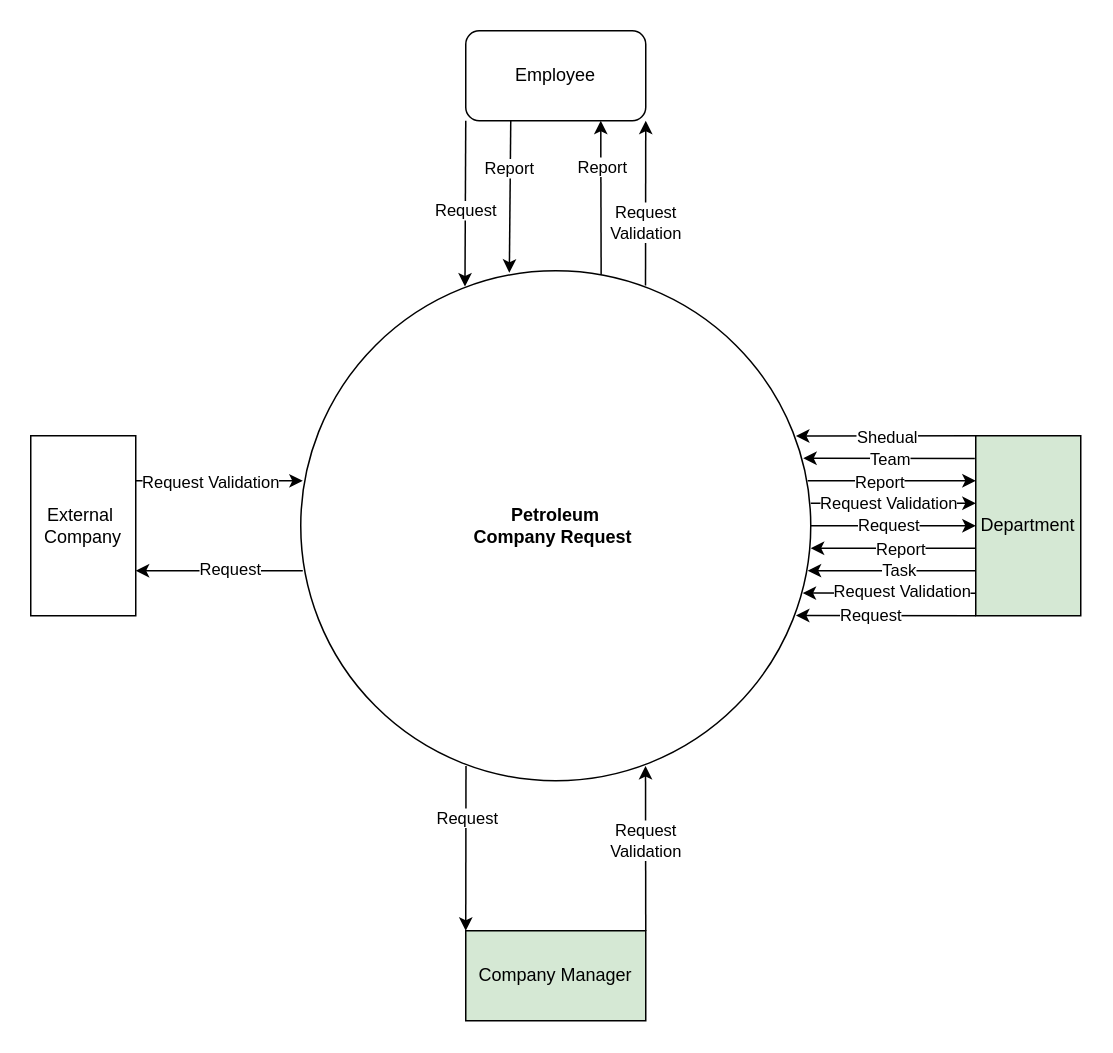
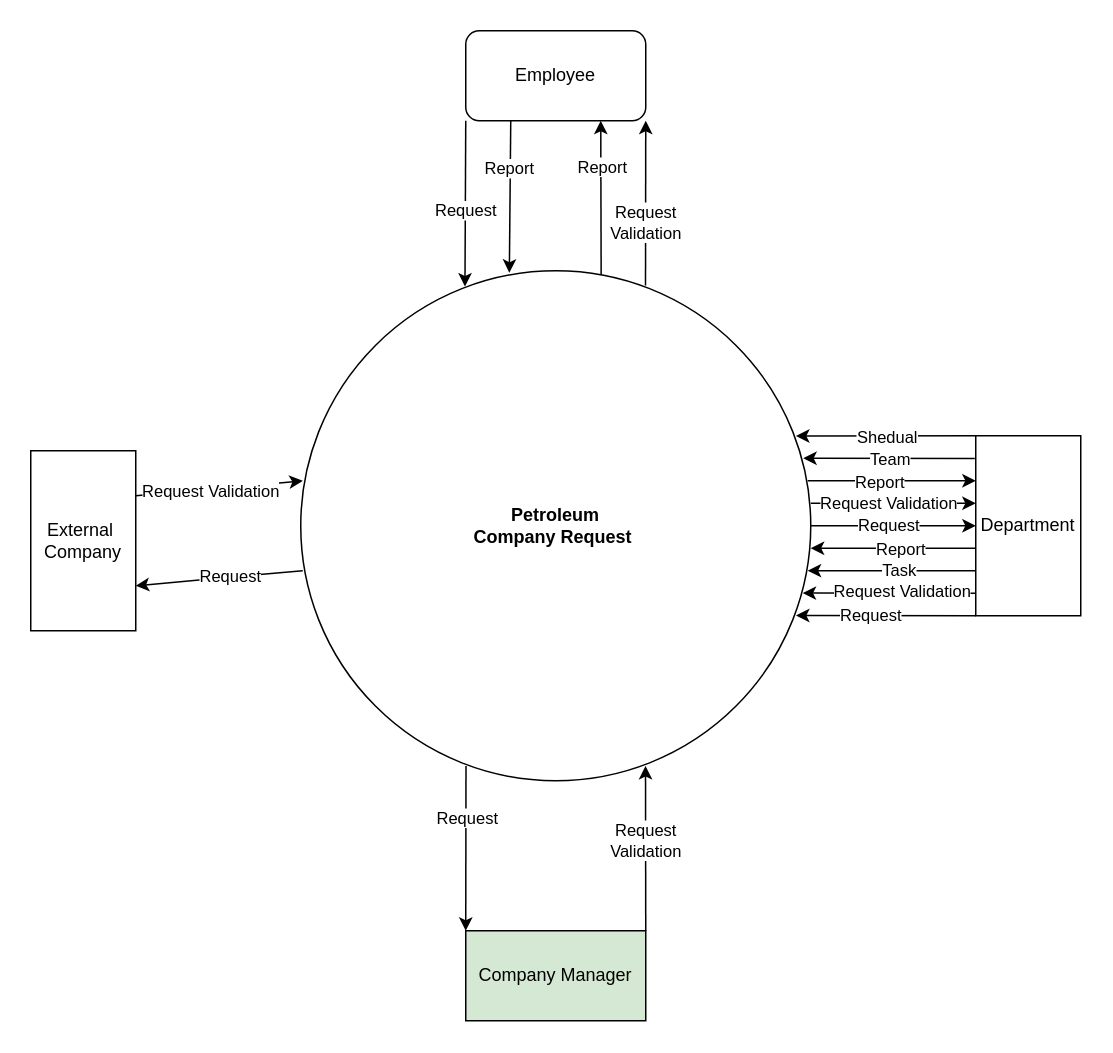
node "External Company": moved (83, 526) -> (83, 541)
node "Department": fillcolor #d5e8d4 -> #ffffff
